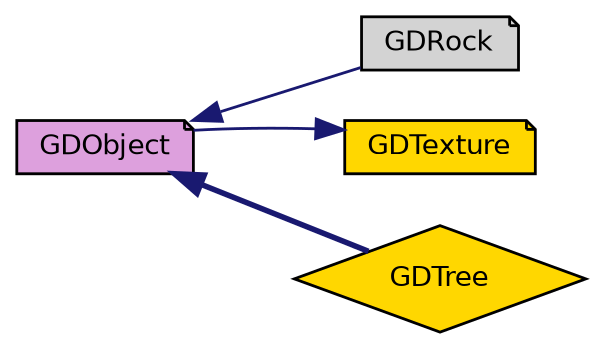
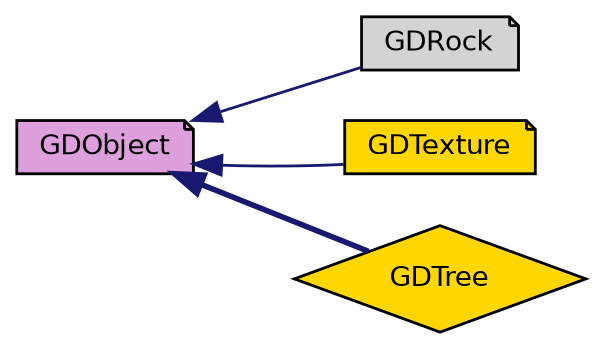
edge "GDObject" -> "GDTexture": reversed
